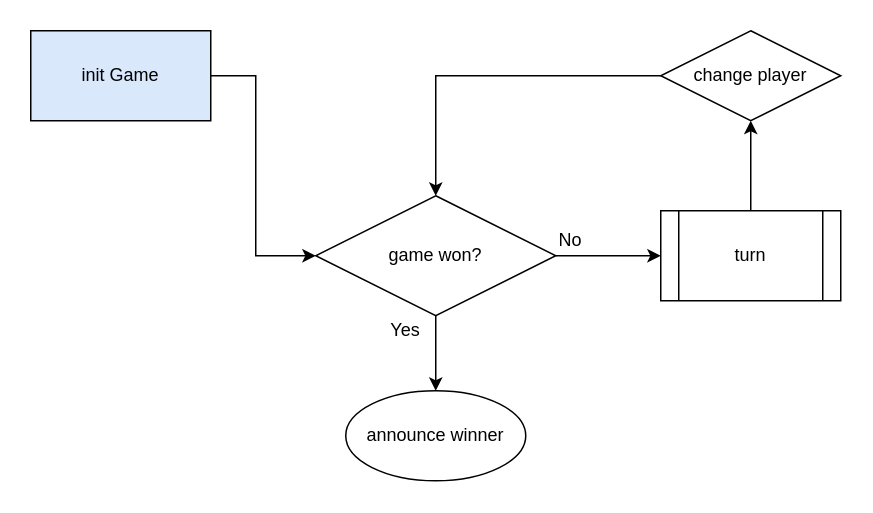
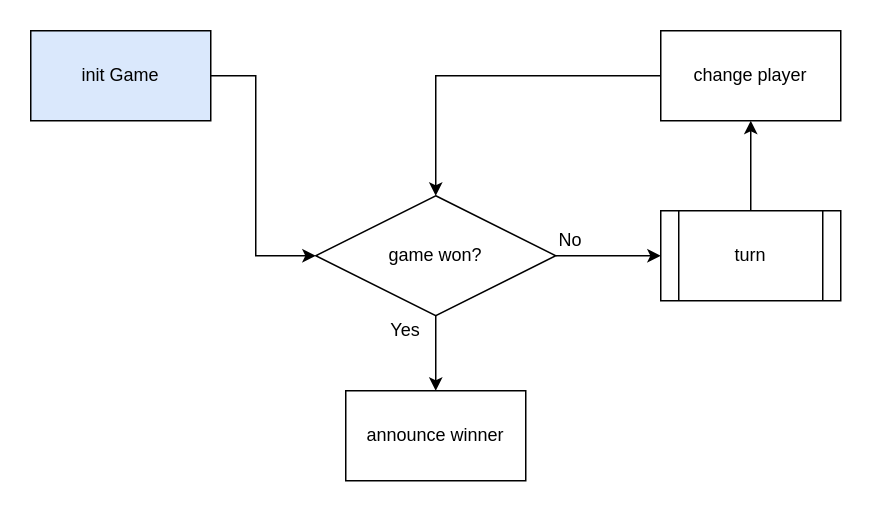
node "change player": shape diamond -> rectangle
node "announce winner": shape ellipse -> rectangle
